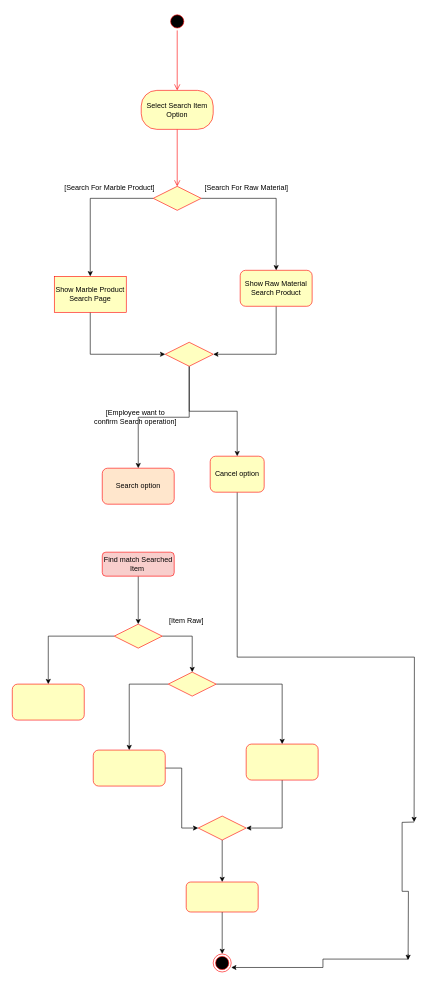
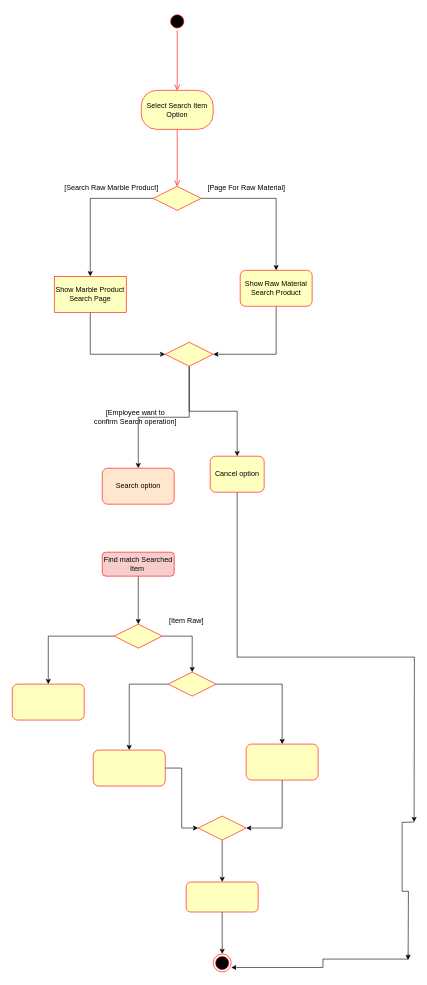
node "[Search For Raw Material]": label "[Search For Raw Material]" -> "[Page For Raw Material]"
node "[Search For Marble Product]": label "[Search For Marble Product]" -> "[Search Raw Marble Product]"
